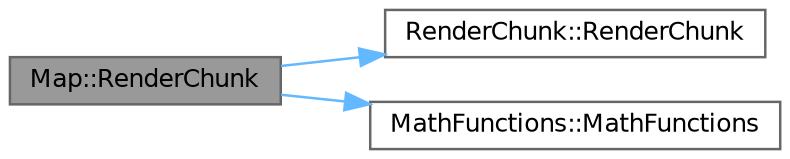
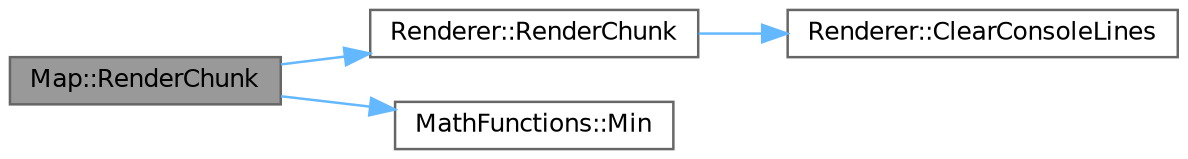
node "RenderChunk::RenderChunk": label "RenderChunk::RenderChunk" -> "Renderer::RenderChunk"
node "Renderer::ClearConsoleLines": added
node "MathFunctions::MathFunctions": label "MathFunctions::MathFunctions" -> "MathFunctions::Min"
